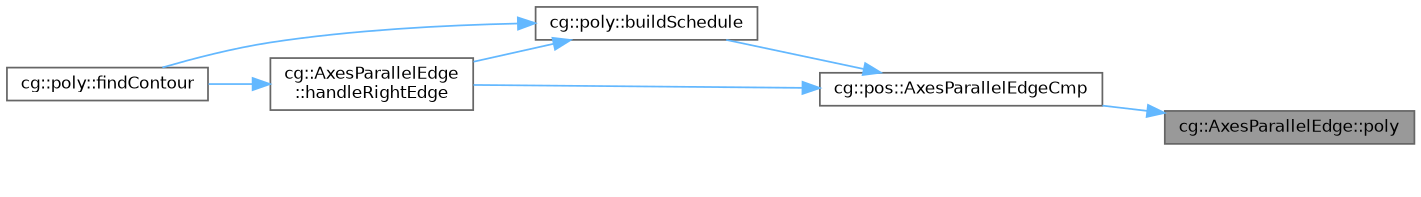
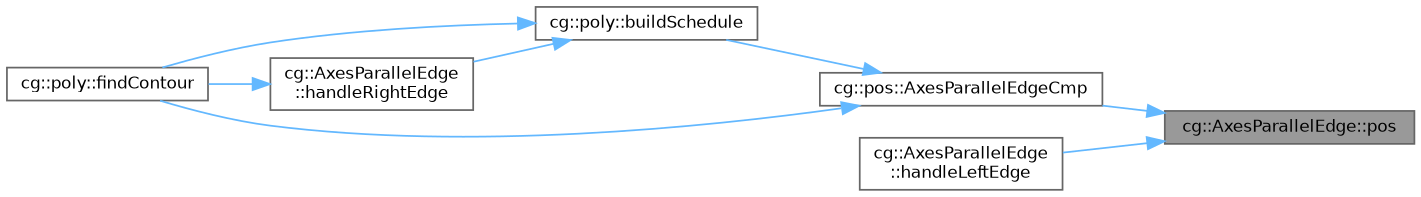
edge "cg::AxesParallelEdge ::handleRightEdge" -> "cg::pos::AxesParallelEdgeCmp": now "cg::poly::findContour" -> "cg::pos::AxesParallelEdgeCmp"
node "cg::AxesParallelEdge::poly": label "cg::AxesParallelEdge::poly" -> "cg::AxesParallelEdge::pos"
node "cg::AxesParallelEdge ::handleLeftEdge": added
